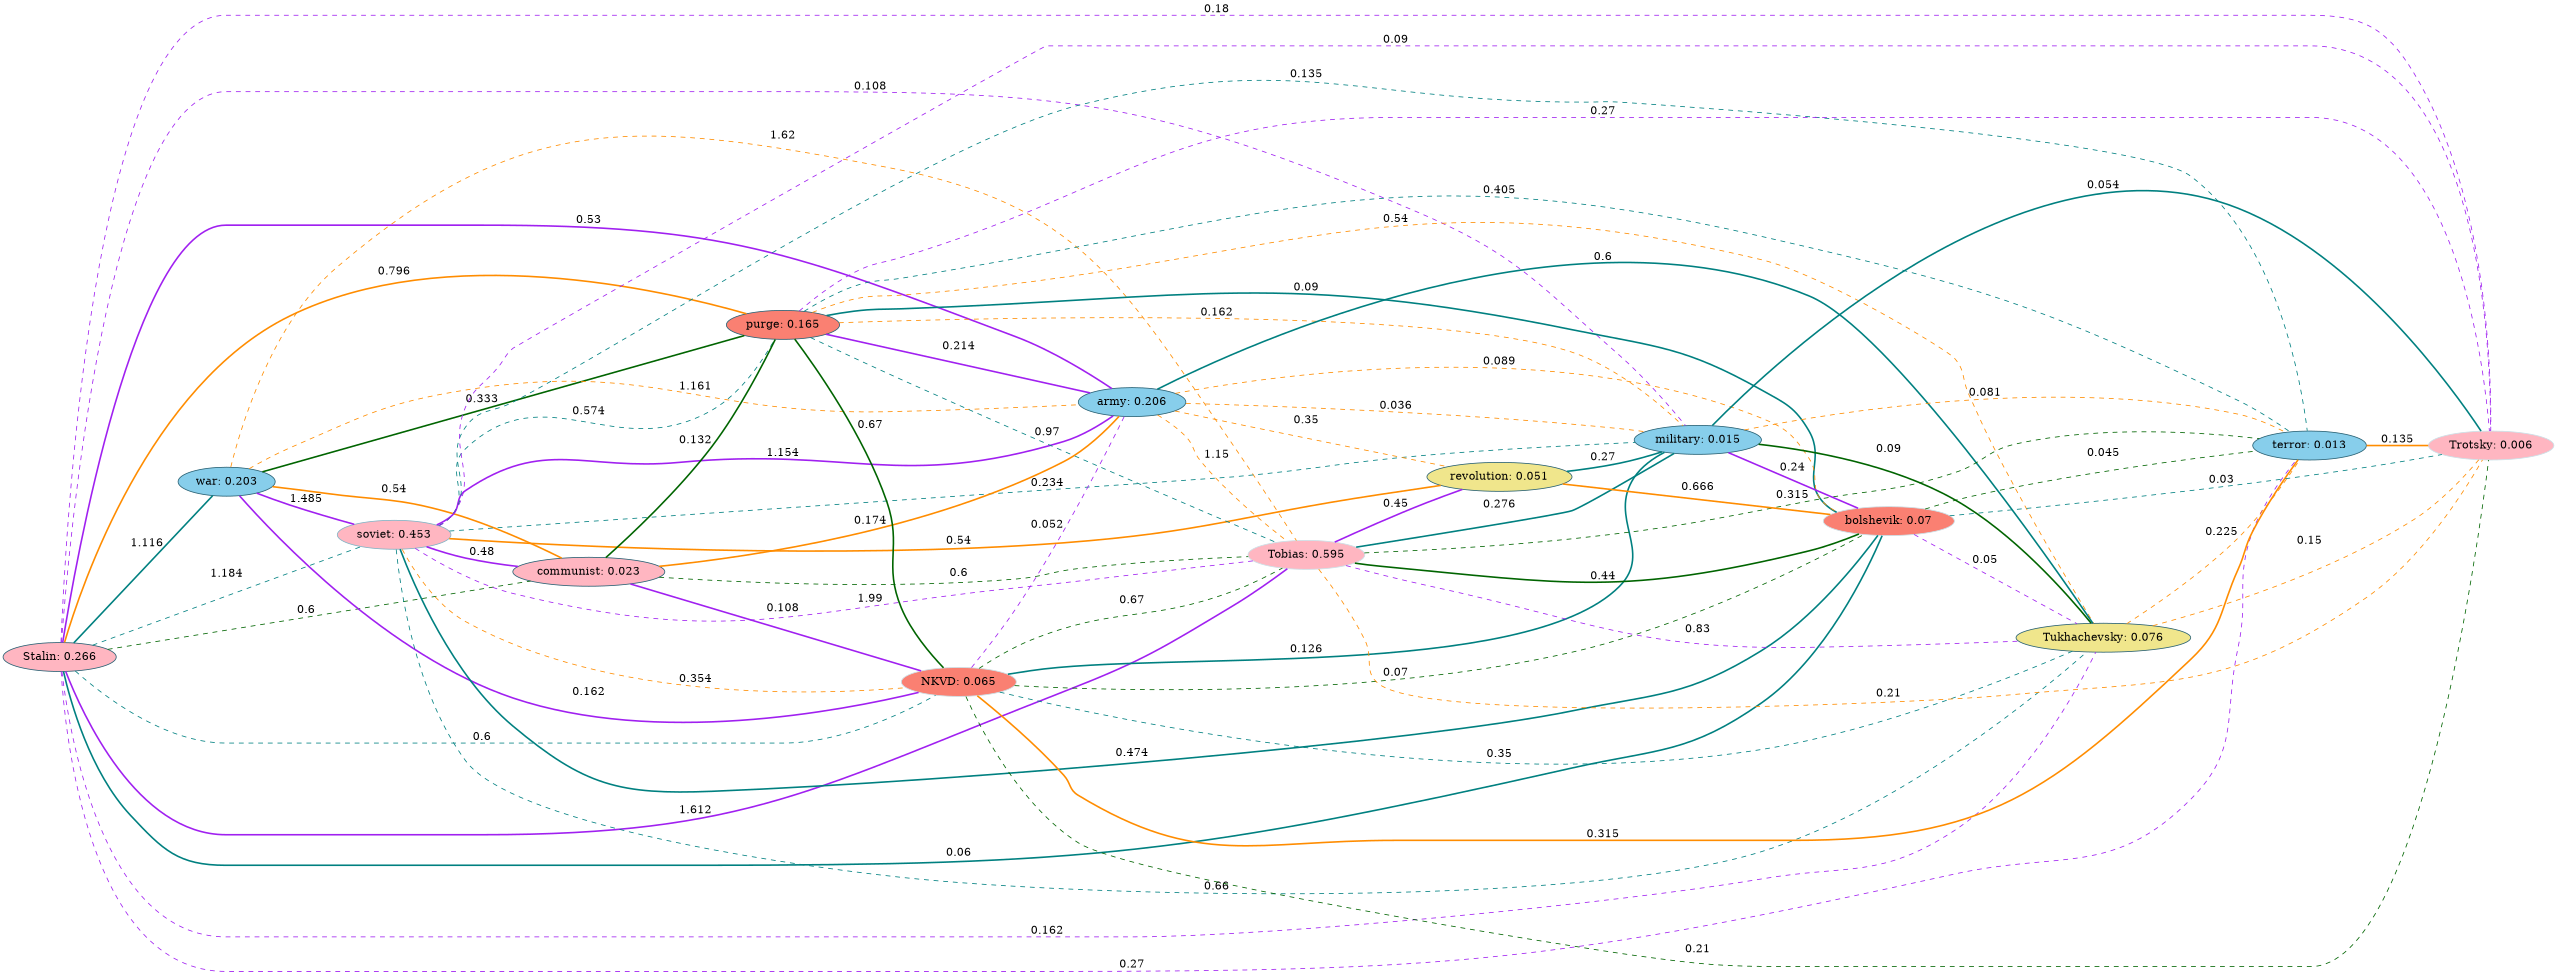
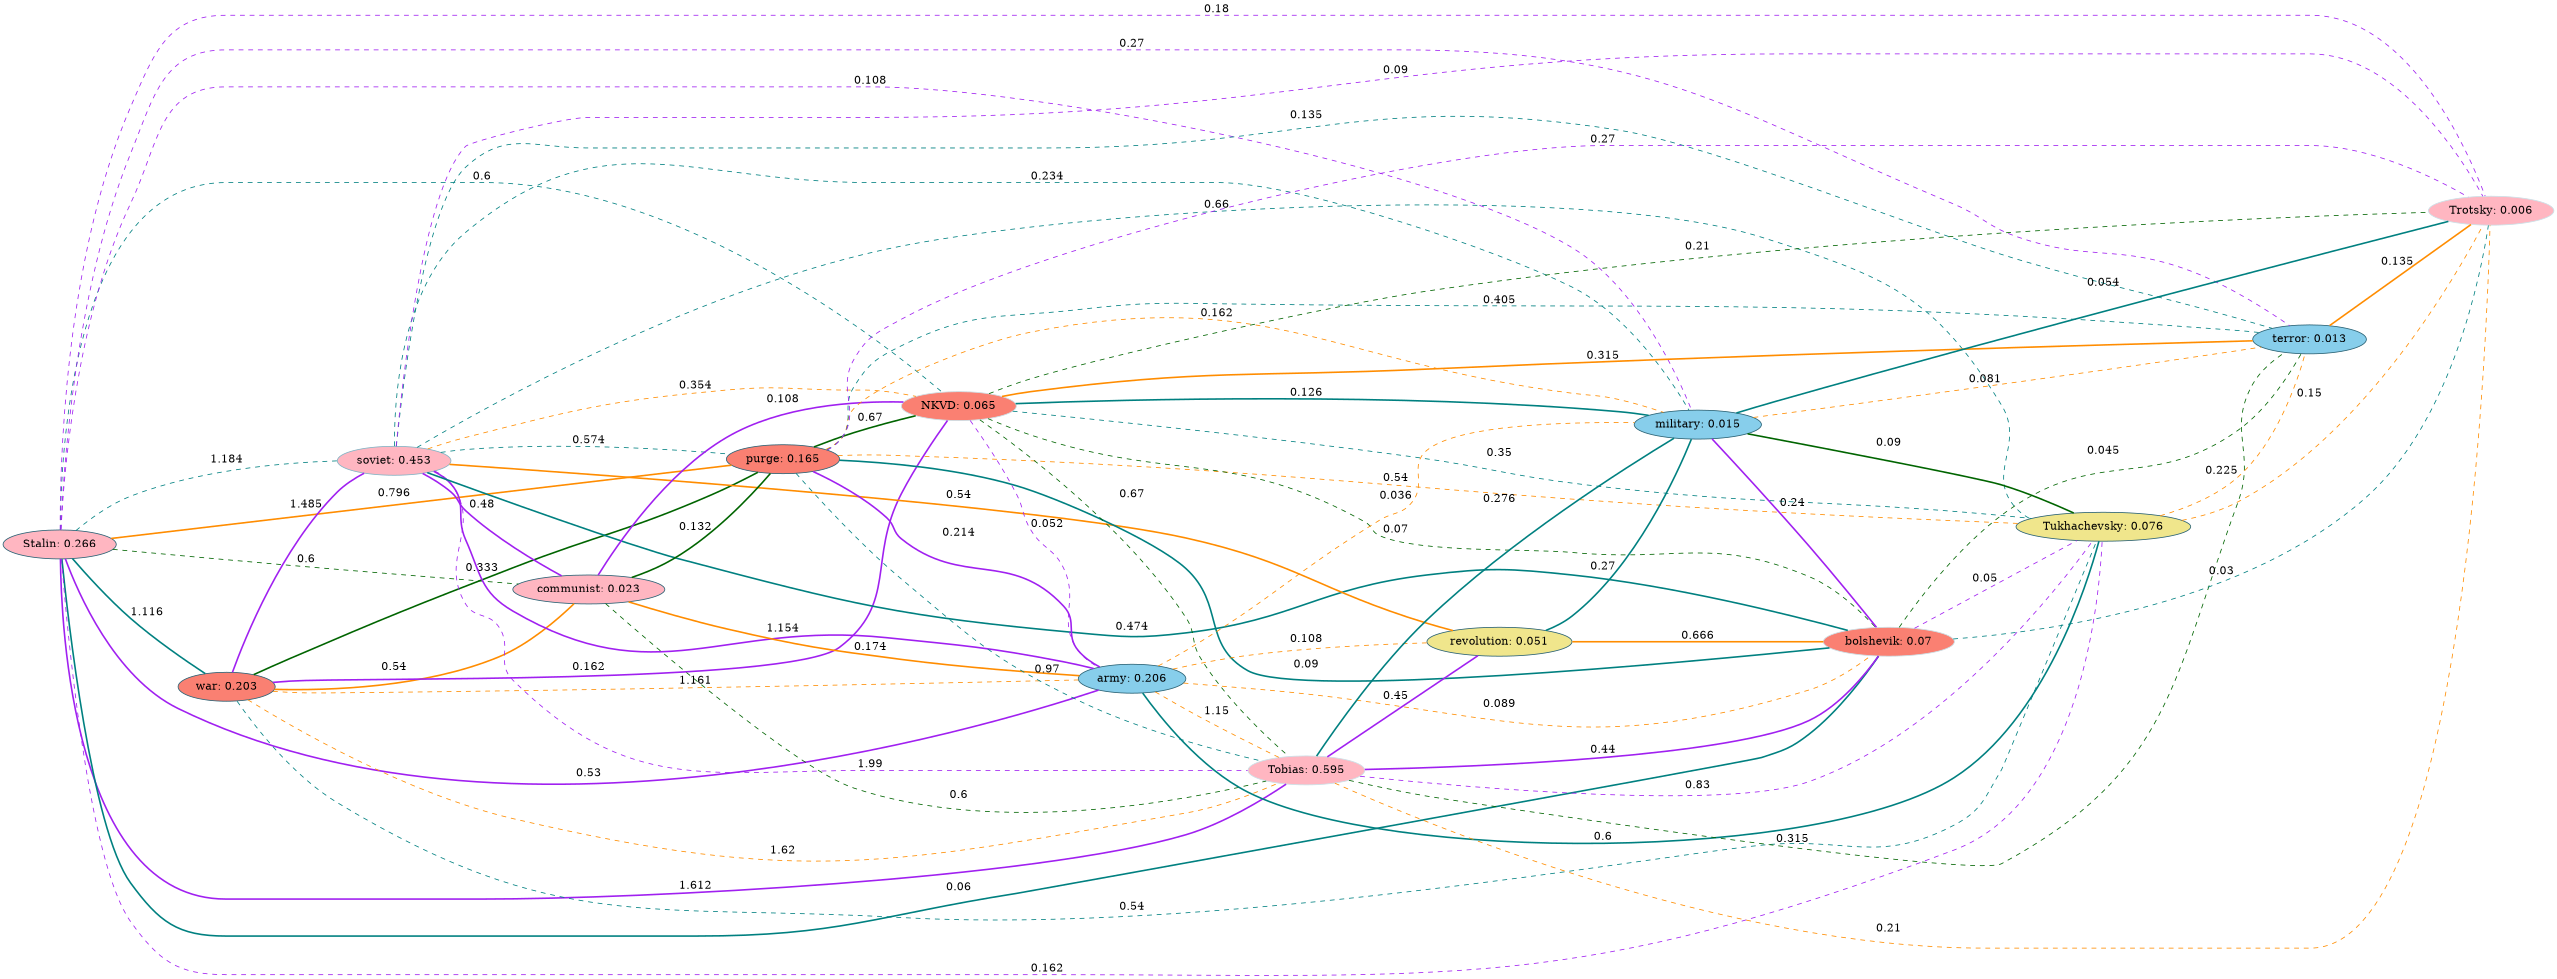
edge "army: 0.206" -- "revolution: 0.051": label "0.35" -> "0.108"
node "war: 0.203": fillcolor skyblue -> salmon
edge "bolshevik: 0.07" -- "Tobias: 0.595": color darkgreen -> purple
edge "Tukhachevsky: 0.076" -- "war: 0.203": added, label "0.54"
